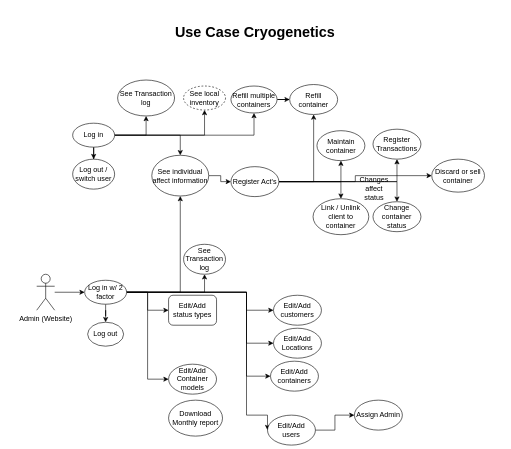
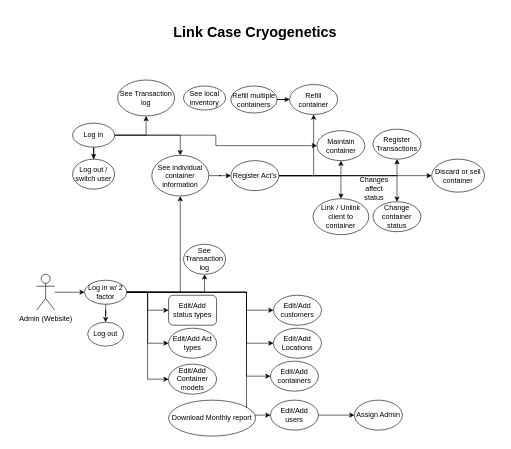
node "Use Case Cryogenetics": label "Use Case Cryogenetics" -> "Link Case Cryogenetics"
node "See local inventory": style dashed -> solid
edge "Log in" -> "Refill multiple containers": removed
edge "Log in" -> "See local inventory": now "Log in" -> "Maintain container"
node "See individual affect information": label "See individual affect information" -> "See individual container information"
node "Register Act's": moved (255, 182) -> (255, 176)
edge "Log in w/ 2 factor" -> "Edit/Add Act types": added
node "Edit/Add Act types": added
node "Download Monthly report": size 54x36 -> 87x36
node "Edit/Add users": moved (291, 431) -> (294, 416)
